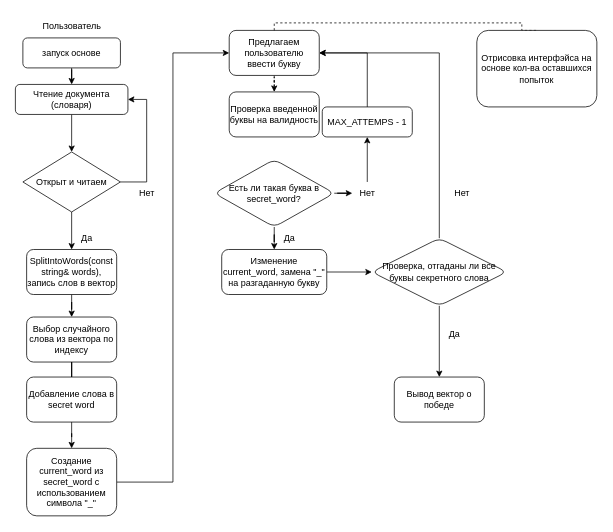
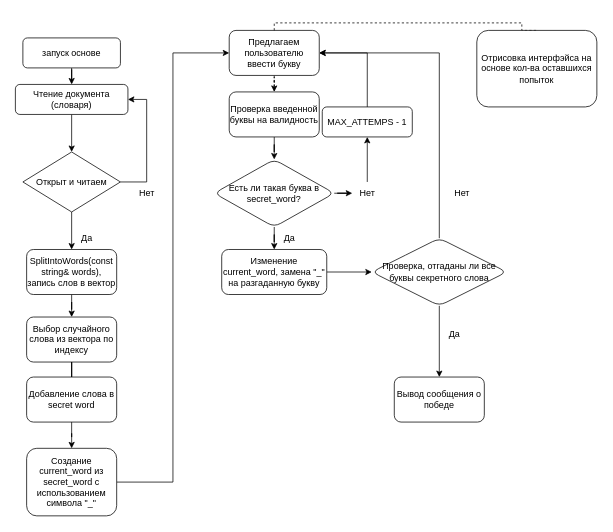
node "Пользователь": removed
edge "Проверка введенной буквы на валидность" -> "Есть ли такая буква в secret_word?": added
node "Вывод вектор о победе": label "Вывод вектор о победе" -> "Вывод сообщения о победе"
